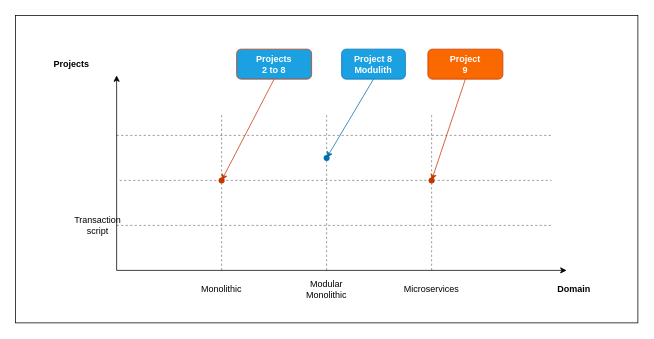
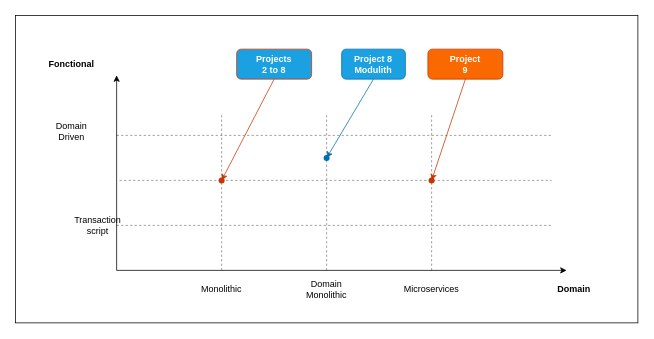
node "Projects": label "Projects" -> "Fonctional"
node "Domain Driven": added
node "Modular Monolithic": label "Modular Monolithic" -> "Domain Monolithic"
